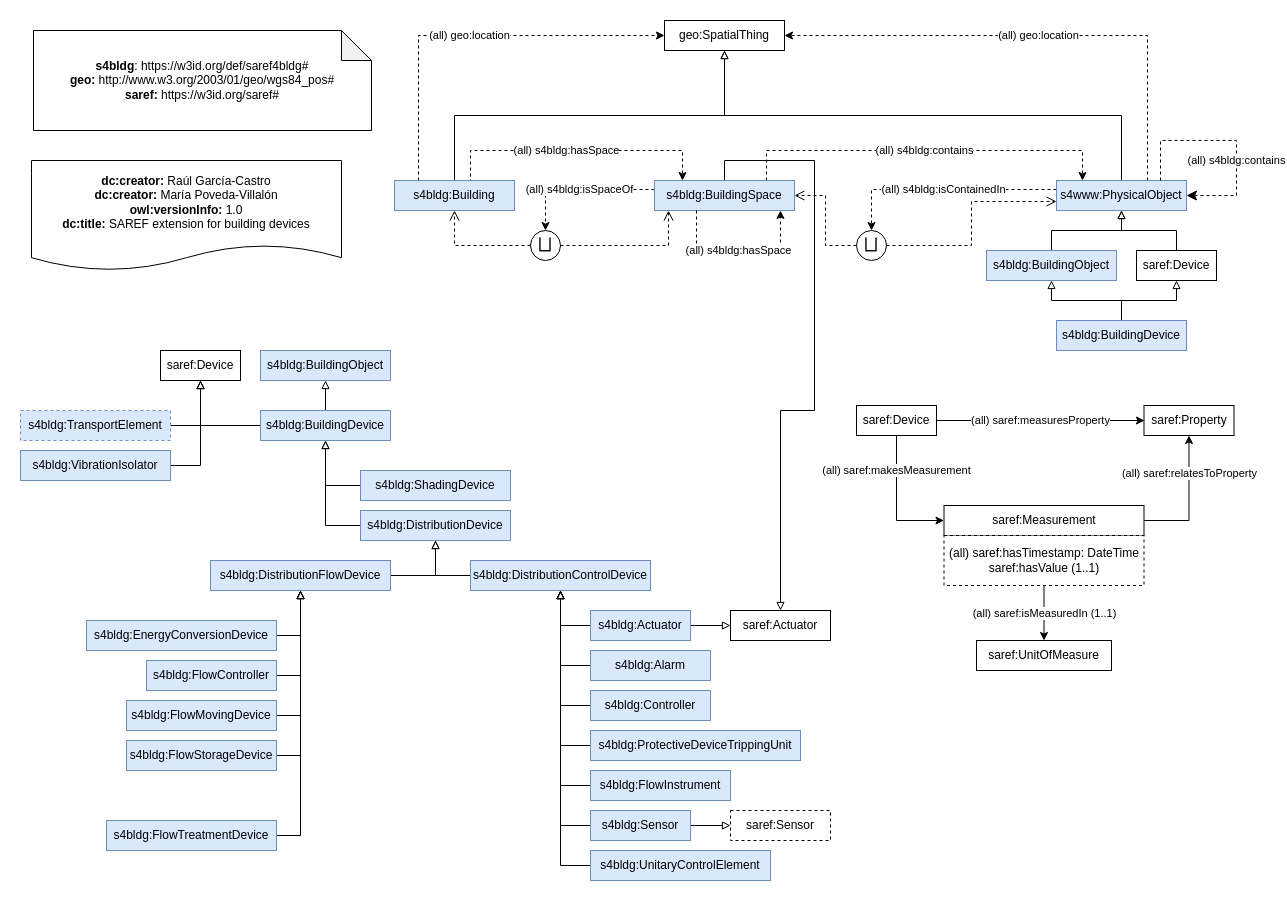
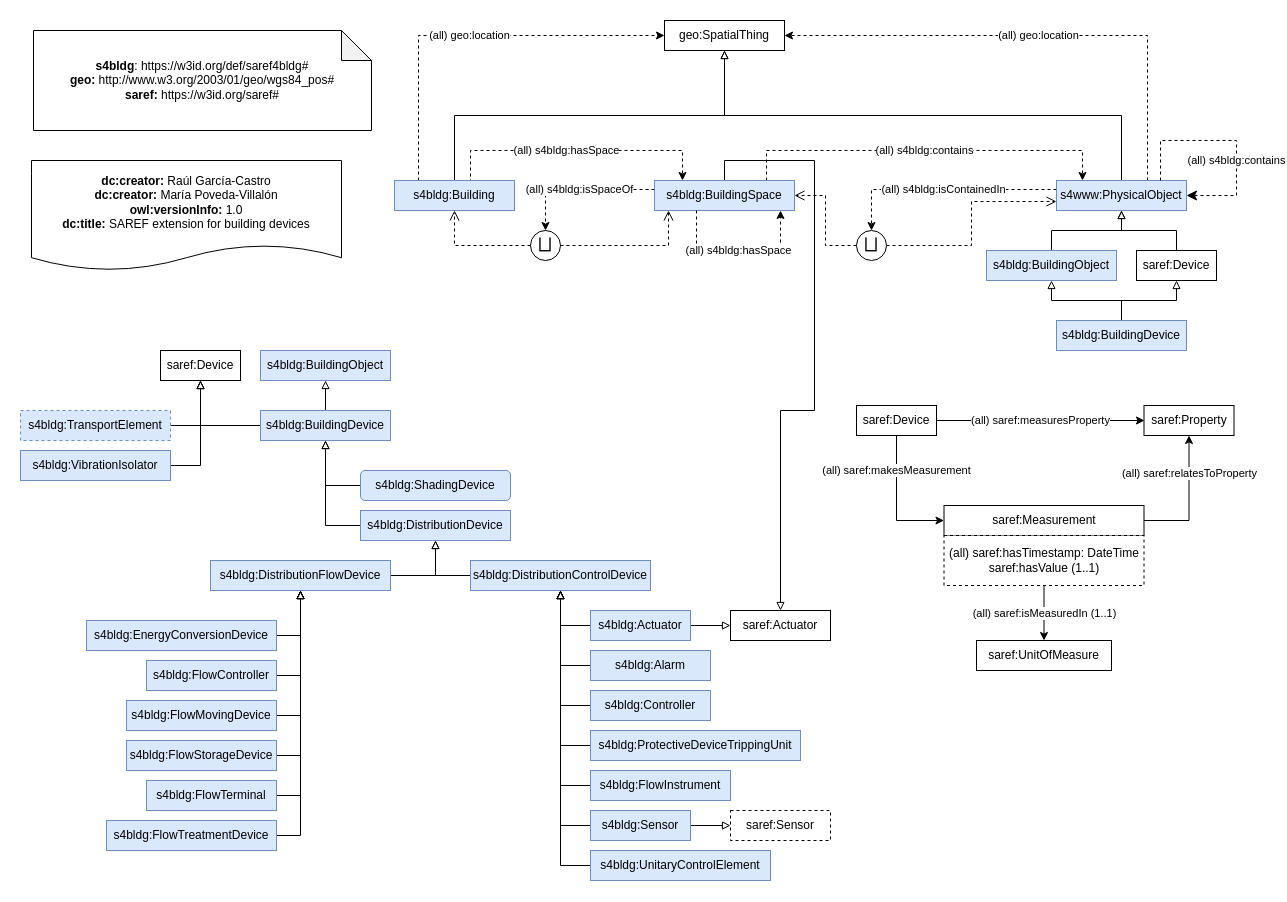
node "s4bldg:ShadingDevice": shape rectangle -> rounded rectangle
node "s4bldg:FlowTerminal": added
edge "s4bldg:FlowTerminal" -> "s4bldg:DistributionFlowDevice": added
